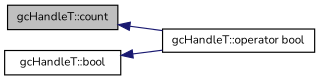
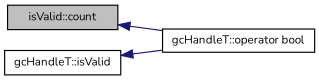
node "gcHandleT::count": label "gcHandleT::count" -> "isValid::count"
node "gcHandleT::bool": label "gcHandleT::bool" -> "gcHandleT::isValid"
